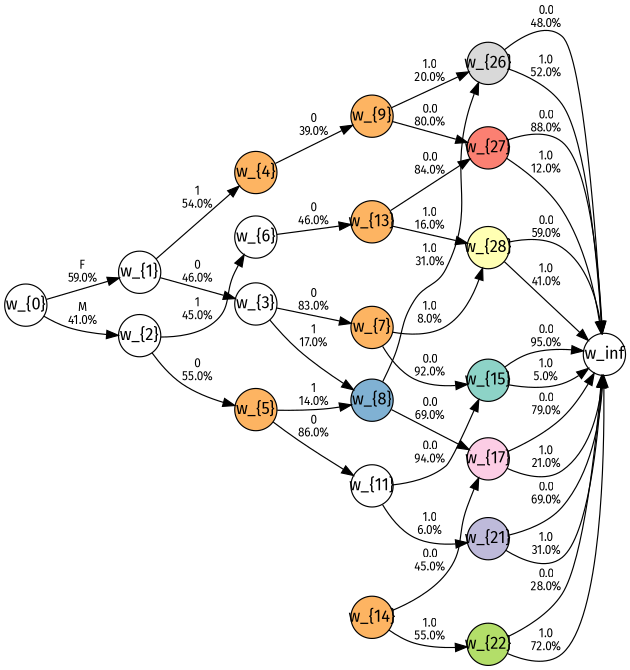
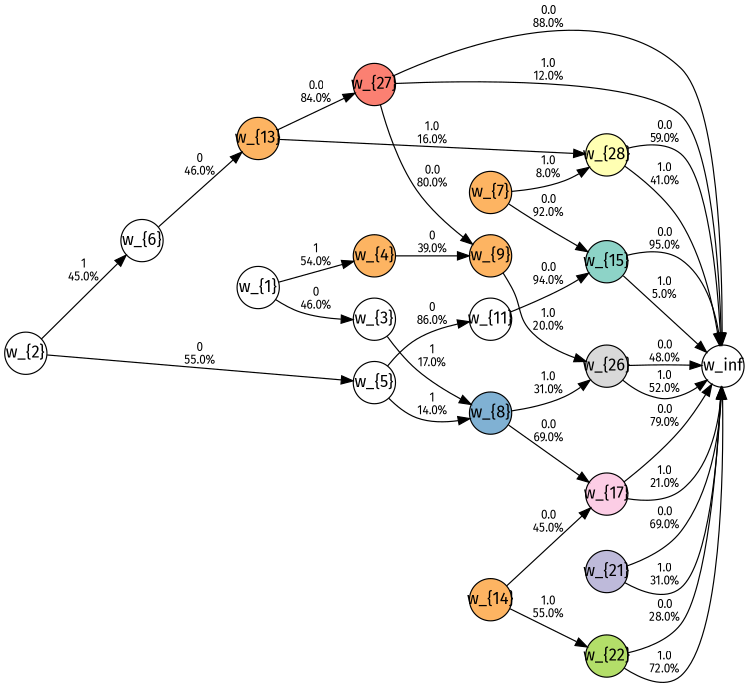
edge "w_{9}" -> "w_{27}": reversed
node "w_{0}": removed
edge "w_{3}" -> "w_{7}": removed, label "0 83.0%"
node "w_{5}": fillcolor #fdb462 -> white
edge "w_{11}" -> "w_{21}": removed, label "1.0 6.0%"
